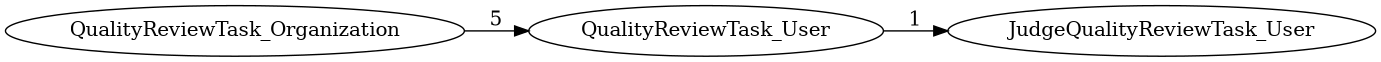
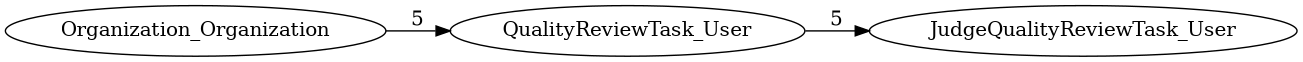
edge "QualityReviewTask_User" -> "JudgeQualityReviewTask_User": label "1" -> "5"
node "QualityReviewTask_Organization": label "QualityReviewTask_Organization" -> "Organization_Organization"
